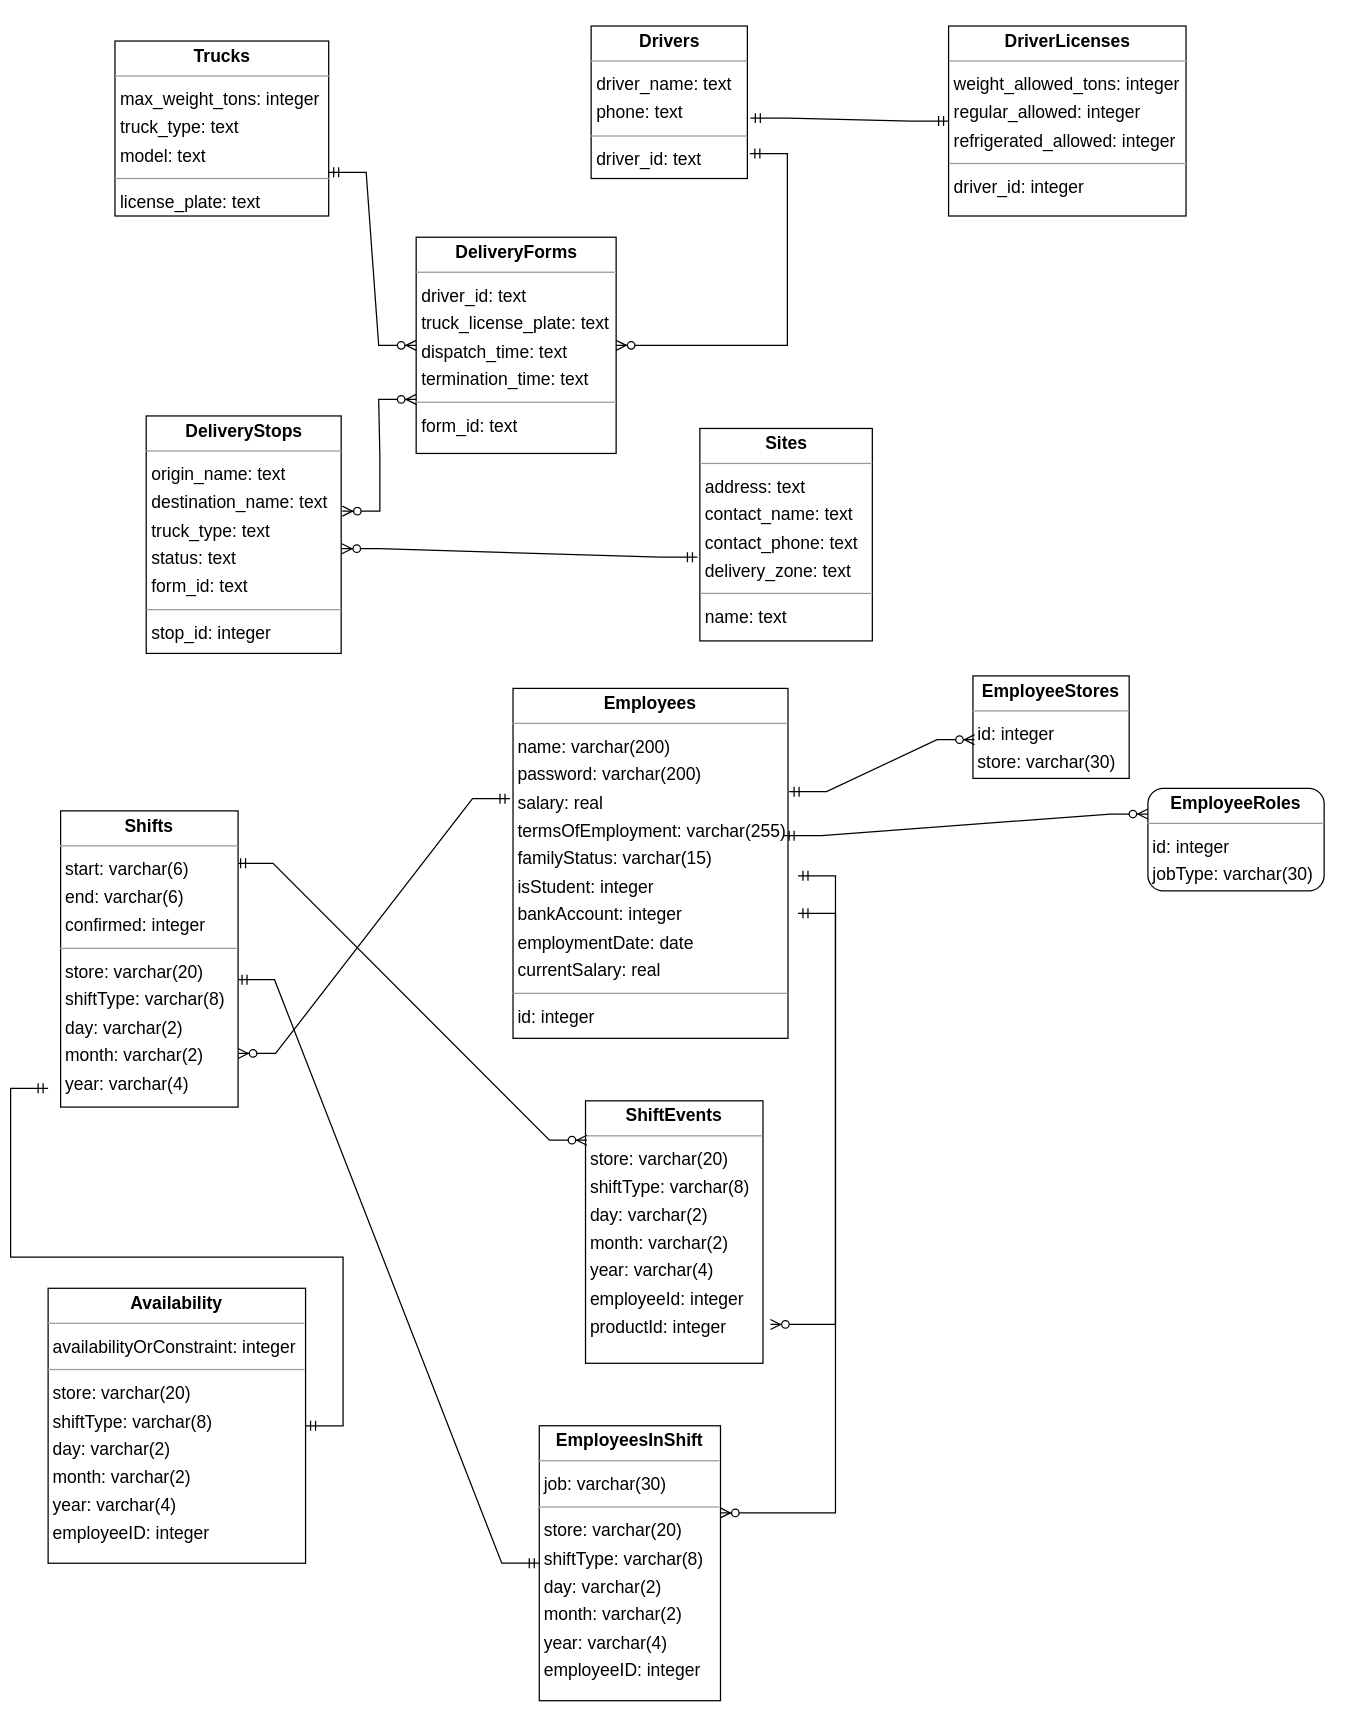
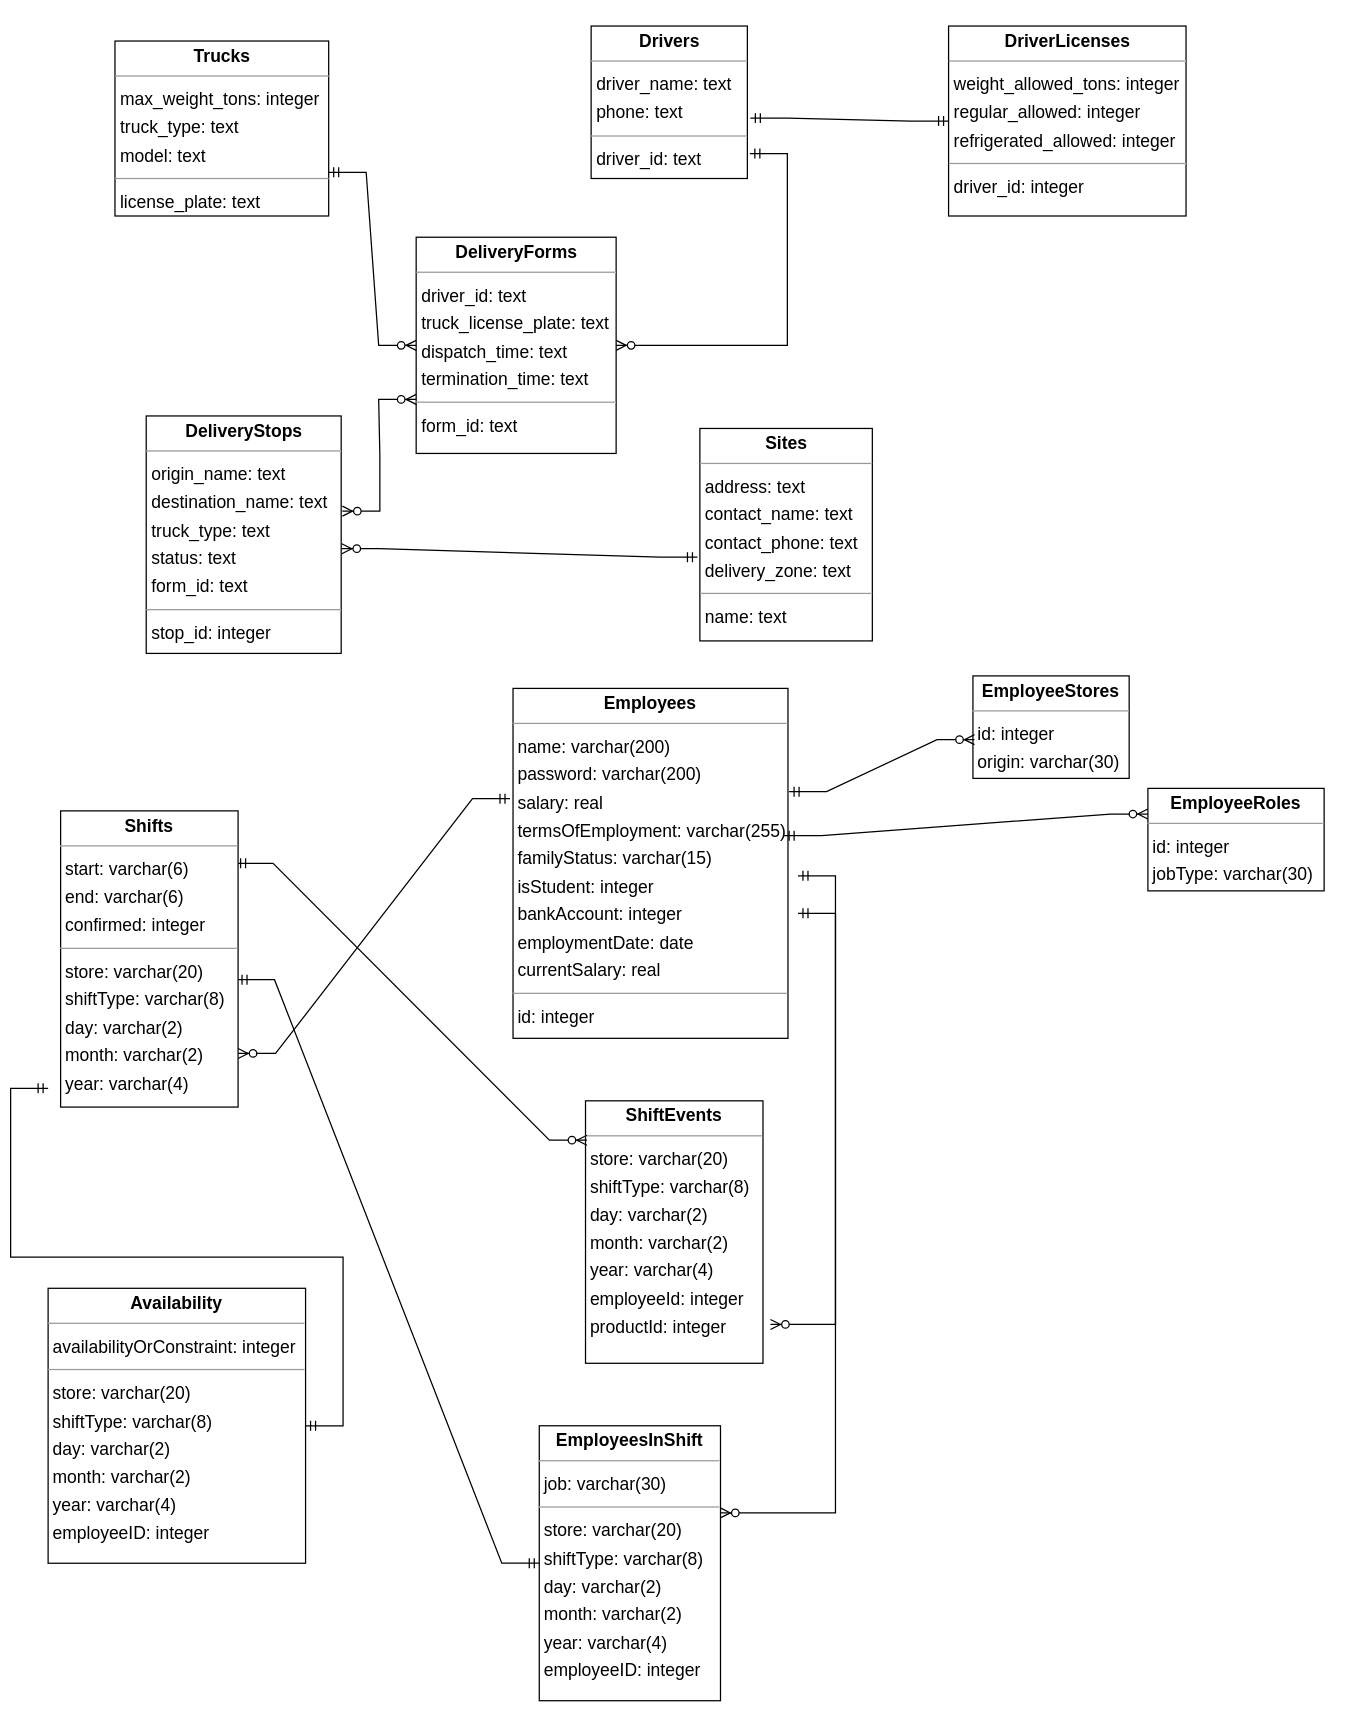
node "EmployeeStores id: integer store: varchar(30)": label "EmployeeStores id: integer store: varchar(30)" -> "EmployeeStores id: integer origin: varchar(30)"
node "EmployeeRoles id: integer jobType: varchar(30)": shape rounded rectangle -> rectangle
